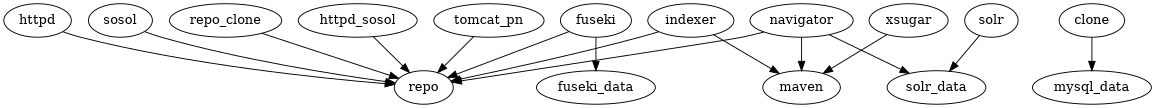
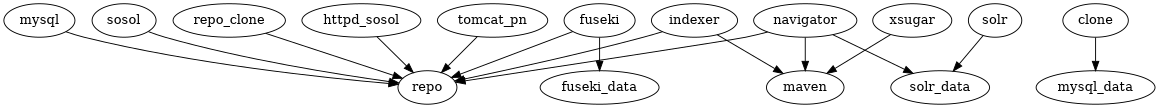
node "httpd": label "httpd" -> "mysql"
